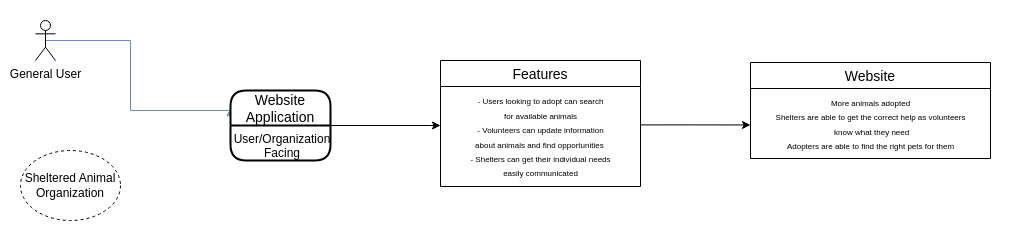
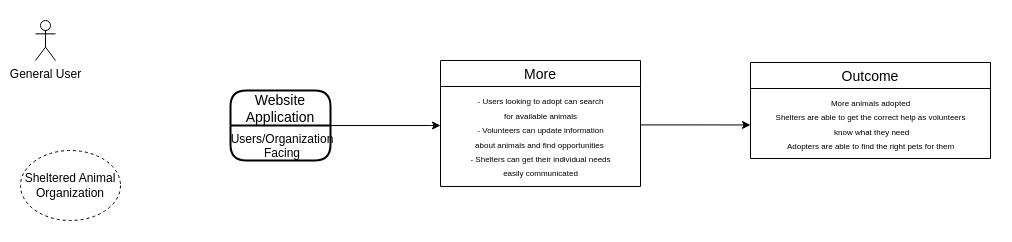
node "Features": label "Features" -> "More"
node "Website": label "Website" -> "Outcome"
edge "General User" -> "Website Application": removed
node "User/Organization Facing": label "User/Organization Facing" -> "Users/Organization Facing"
